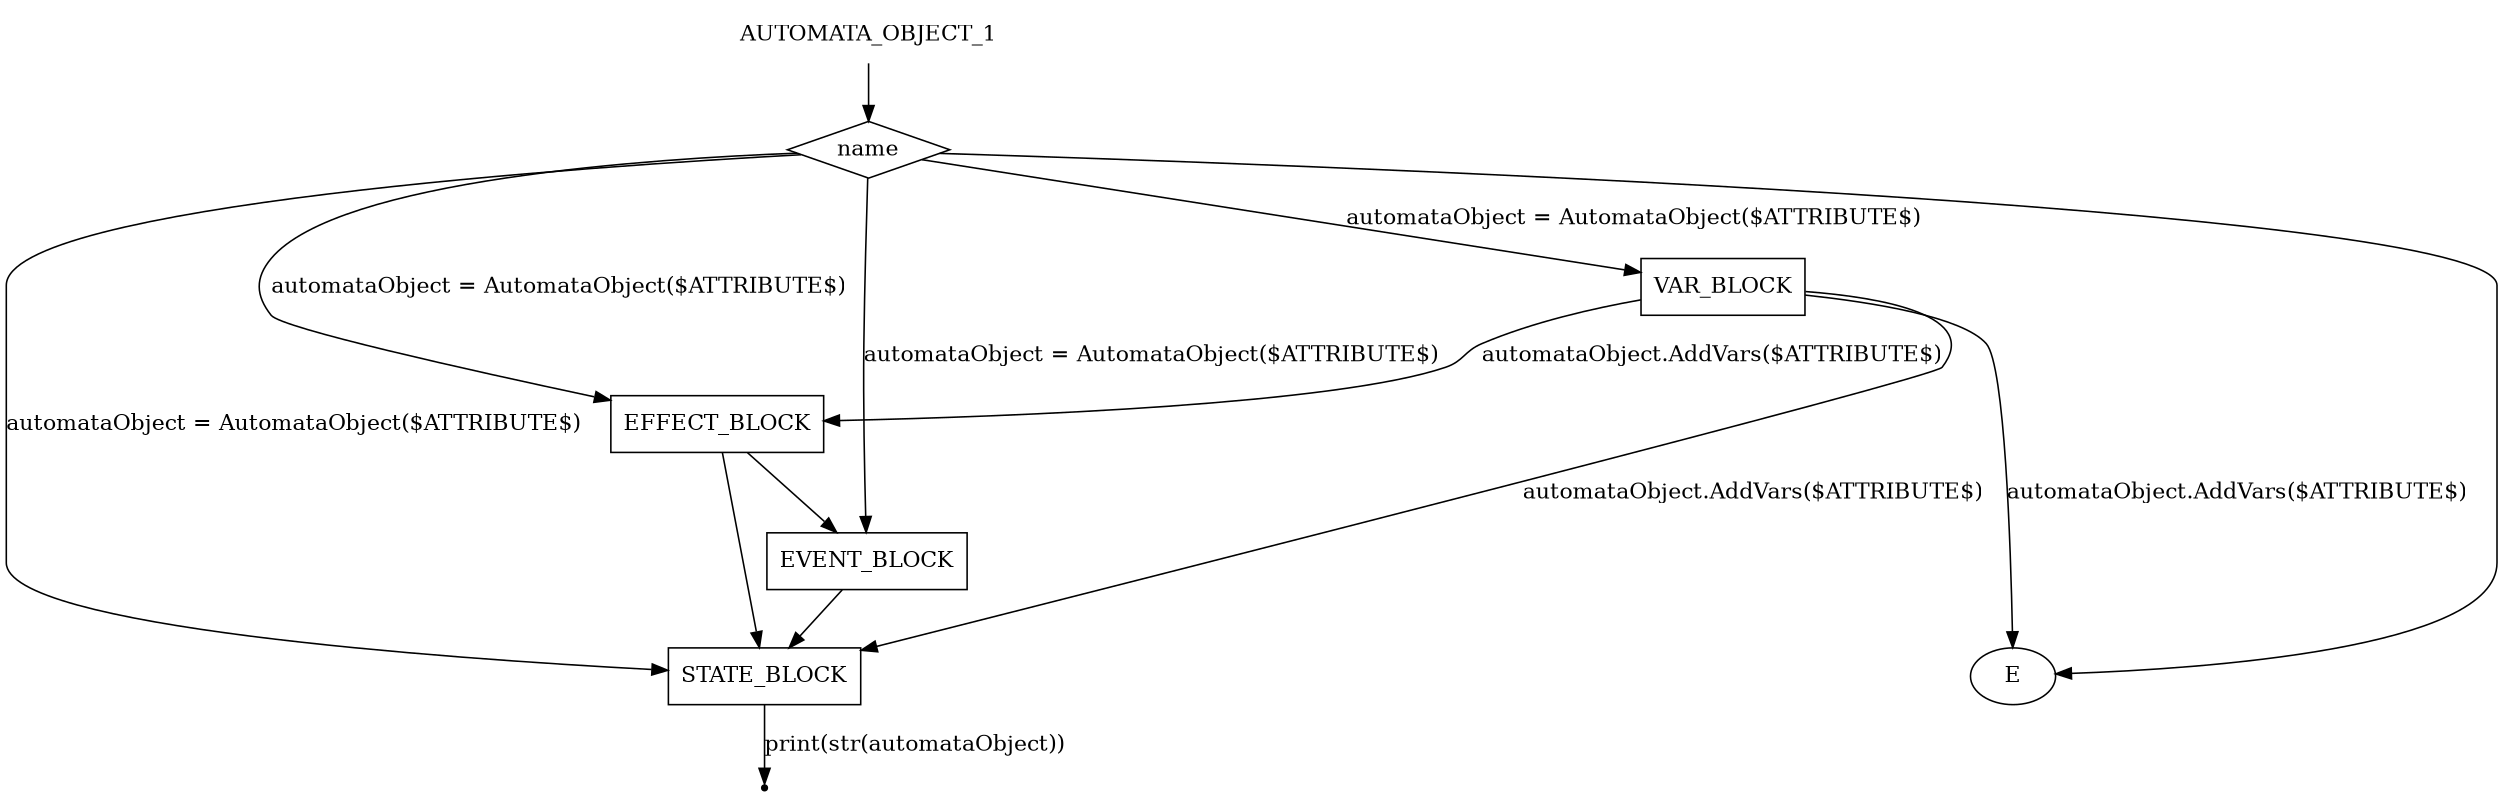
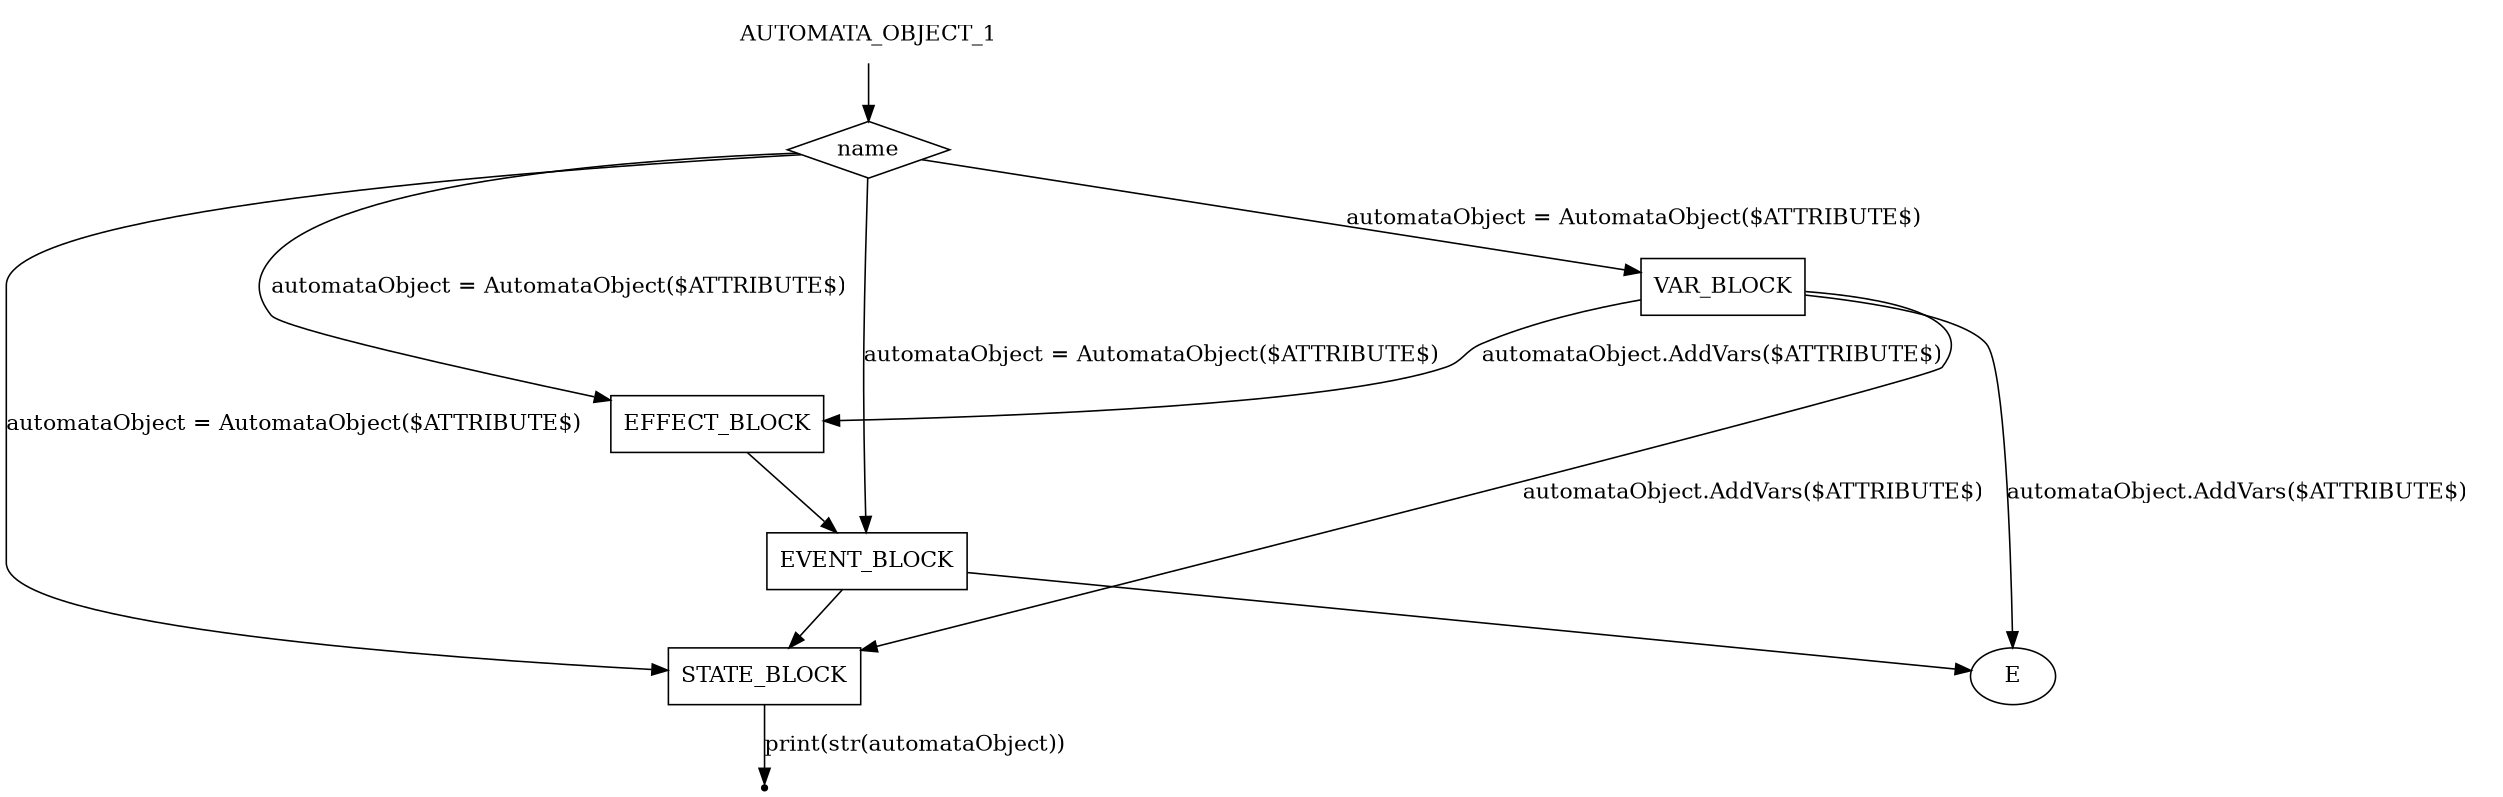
edge "name" -> "E": now "EVENT_BLOCK" -> "E"
edge "EFFECT_BLOCK" -> "STATE_BLOCK": removed
